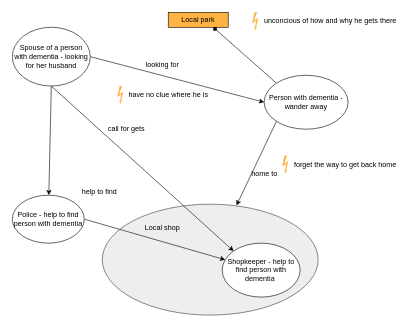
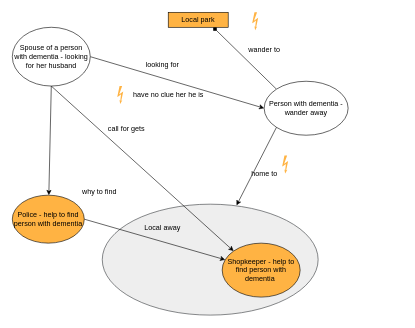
node "unconcious of how and why he gets there": removed
node "wander to": added
node "have no clue where he is": label "have no clue where he is" -> "have no clue her he is"
node "Person with dementia - wander away": moved (306, 102) -> (306, 108)
node "forget the way to get back home": removed
node "help to find": label "help to find" -> "why to find"
node "Police - help to find person with dementia": fillcolor #ffffff -> #ffb343
node "Local shop": label "Local shop" -> "Local away"
node "Shopkeeper - help to find person with dementia": fillcolor #ffffff -> #ffb343
